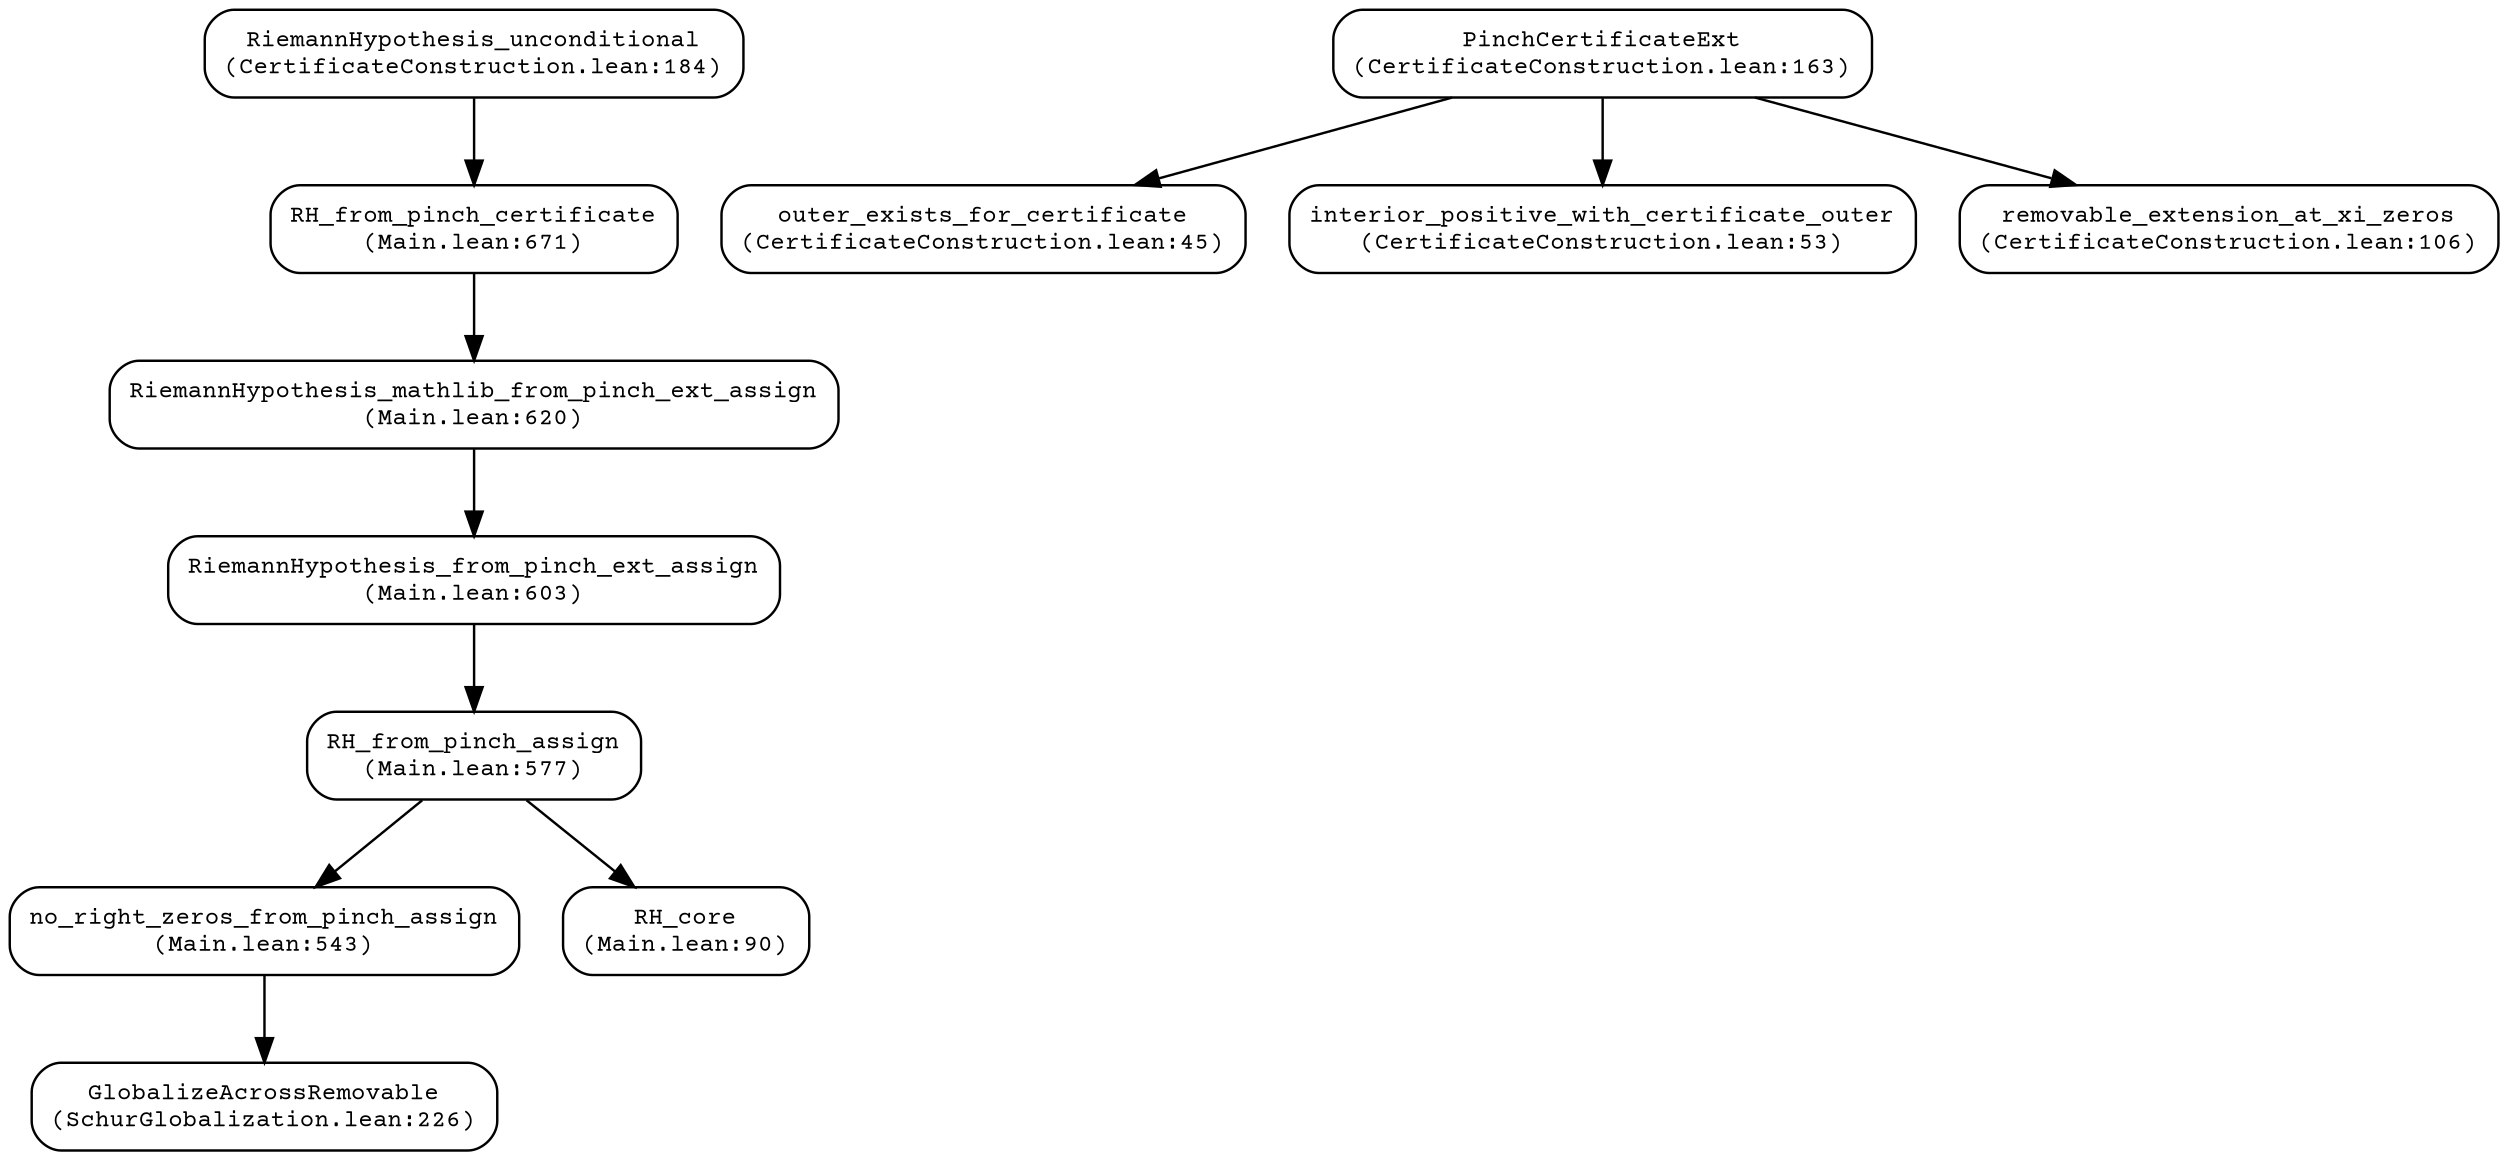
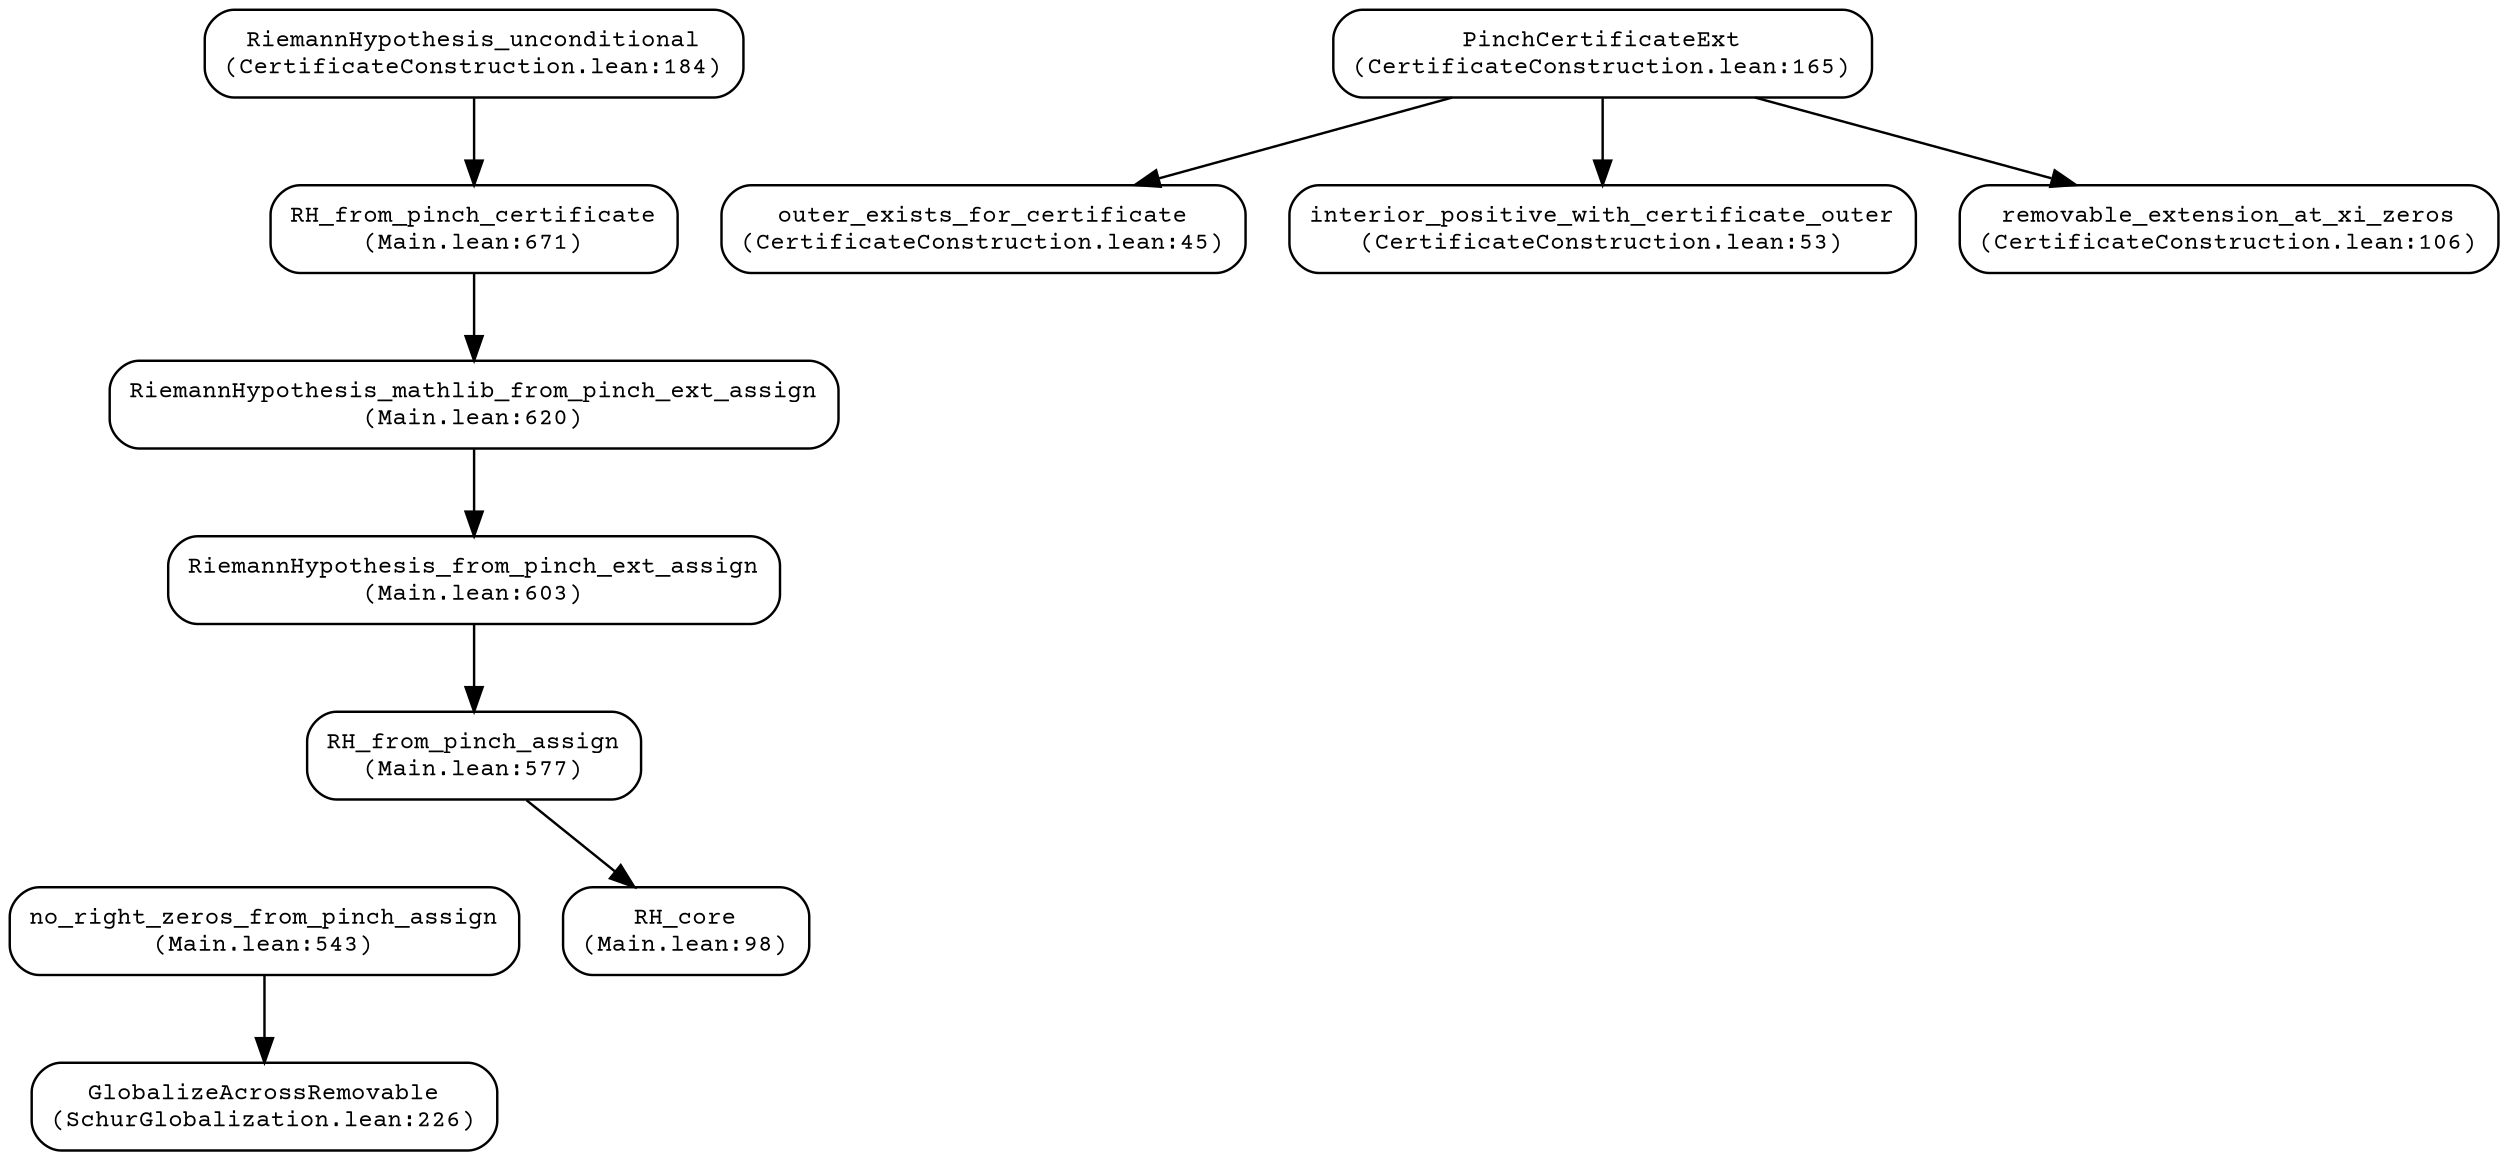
node "PinchCertificateExt (CertificateConstruction.lean:163)": label "PinchCertificateExt (CertificateConstruction.lean:163)" -> "PinchCertificateExt (CertificateConstruction.lean:165)"
edge "RH_from_pinch_assign (Main.lean:577)" -> "no_right_zeros_from_pinch_assign (Main.lean:543)": removed
node "RH_core (Main.lean:90)": label "RH_core (Main.lean:90)" -> "RH_core (Main.lean:98)"
